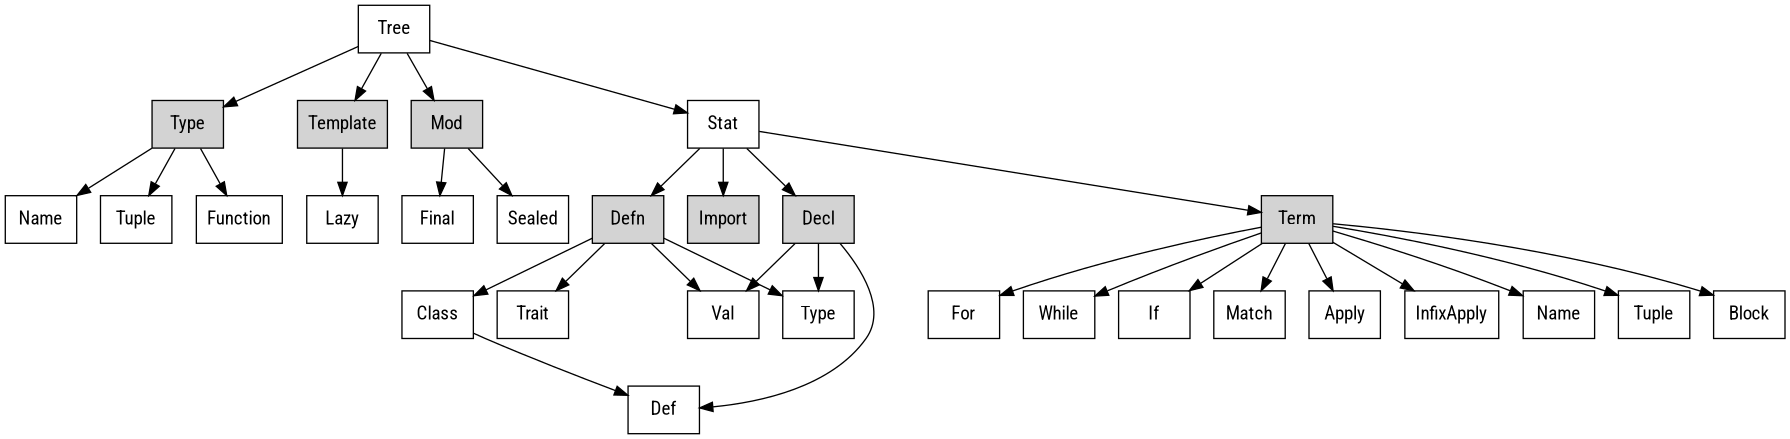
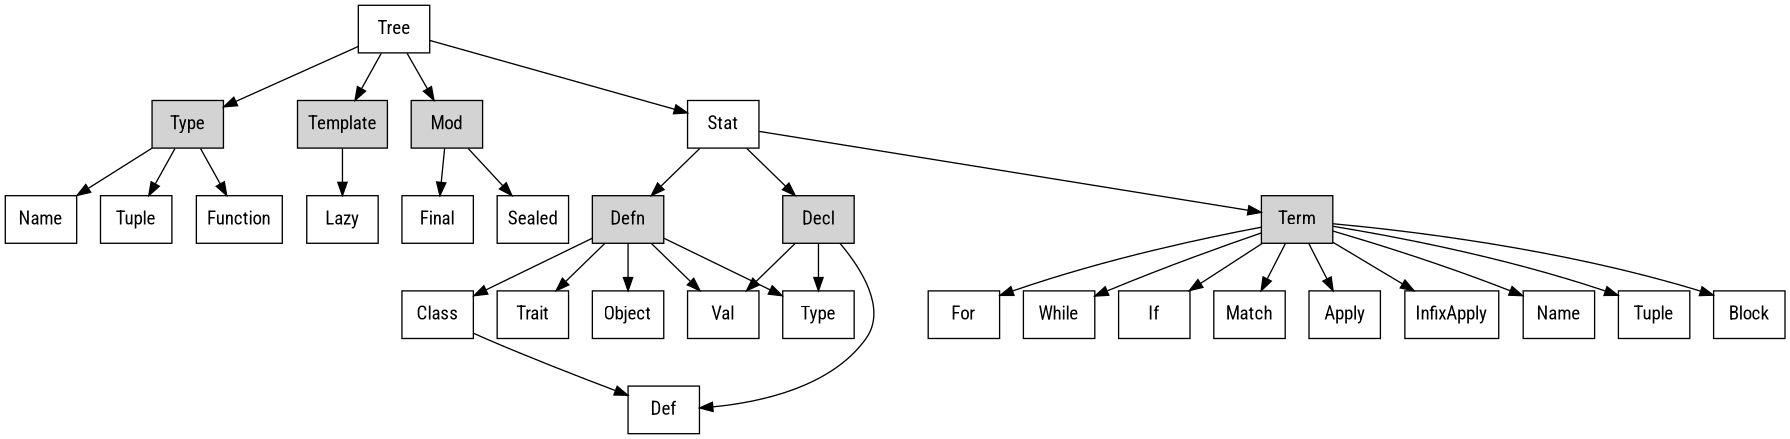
node "Import": removed
node "Object": added
